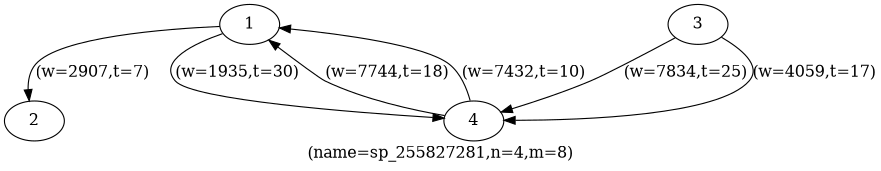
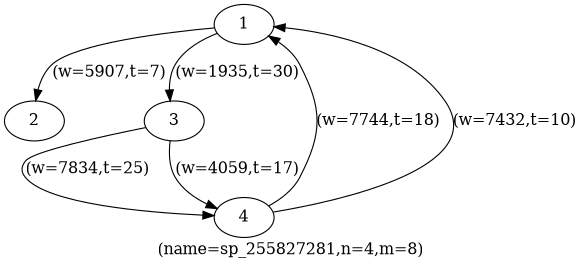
edge "1" -> "2": label "(w=2907,t=7)" -> "(w=5907,t=7)"
edge "1" -> "4": now "1" -> "3"
